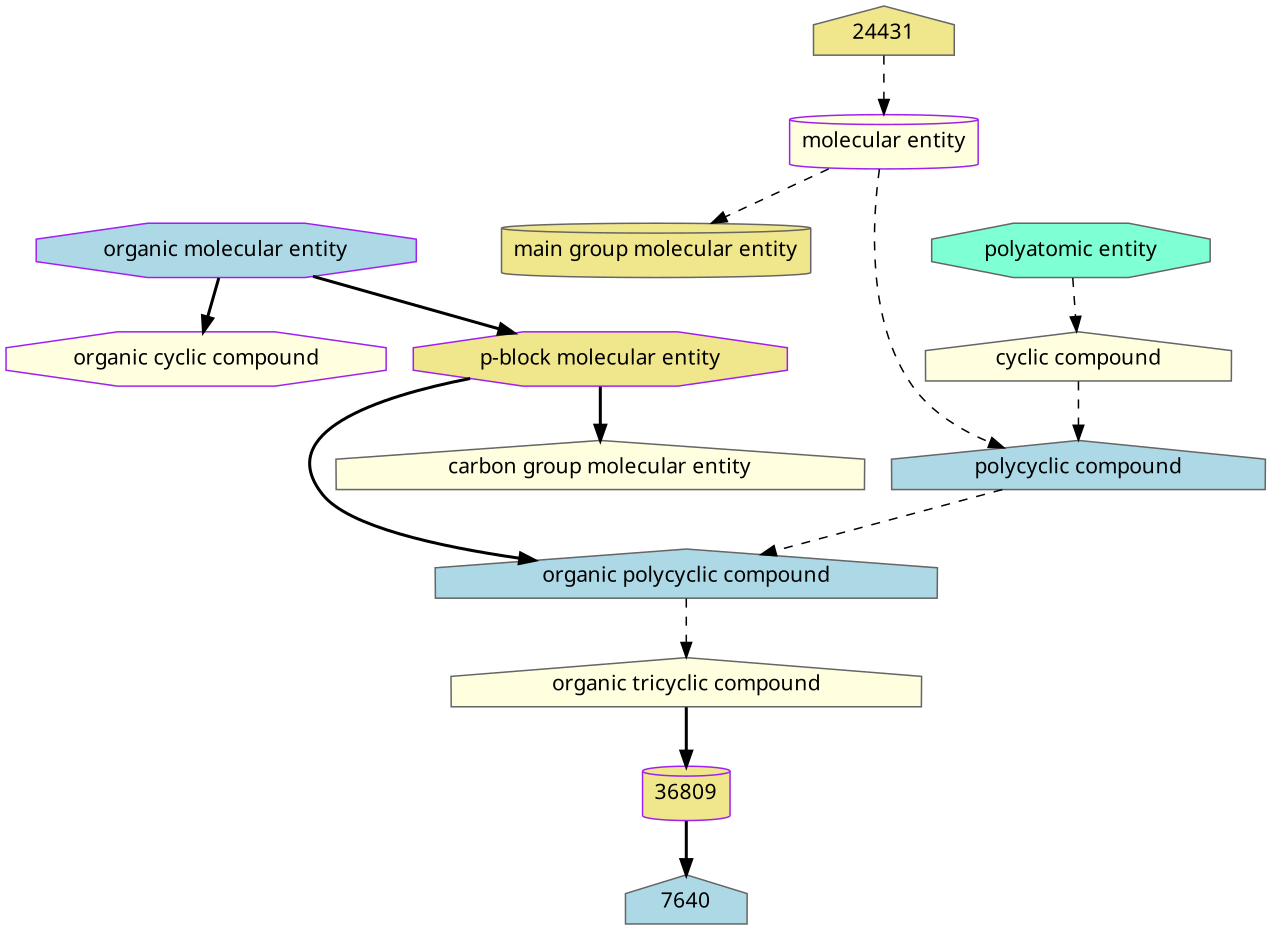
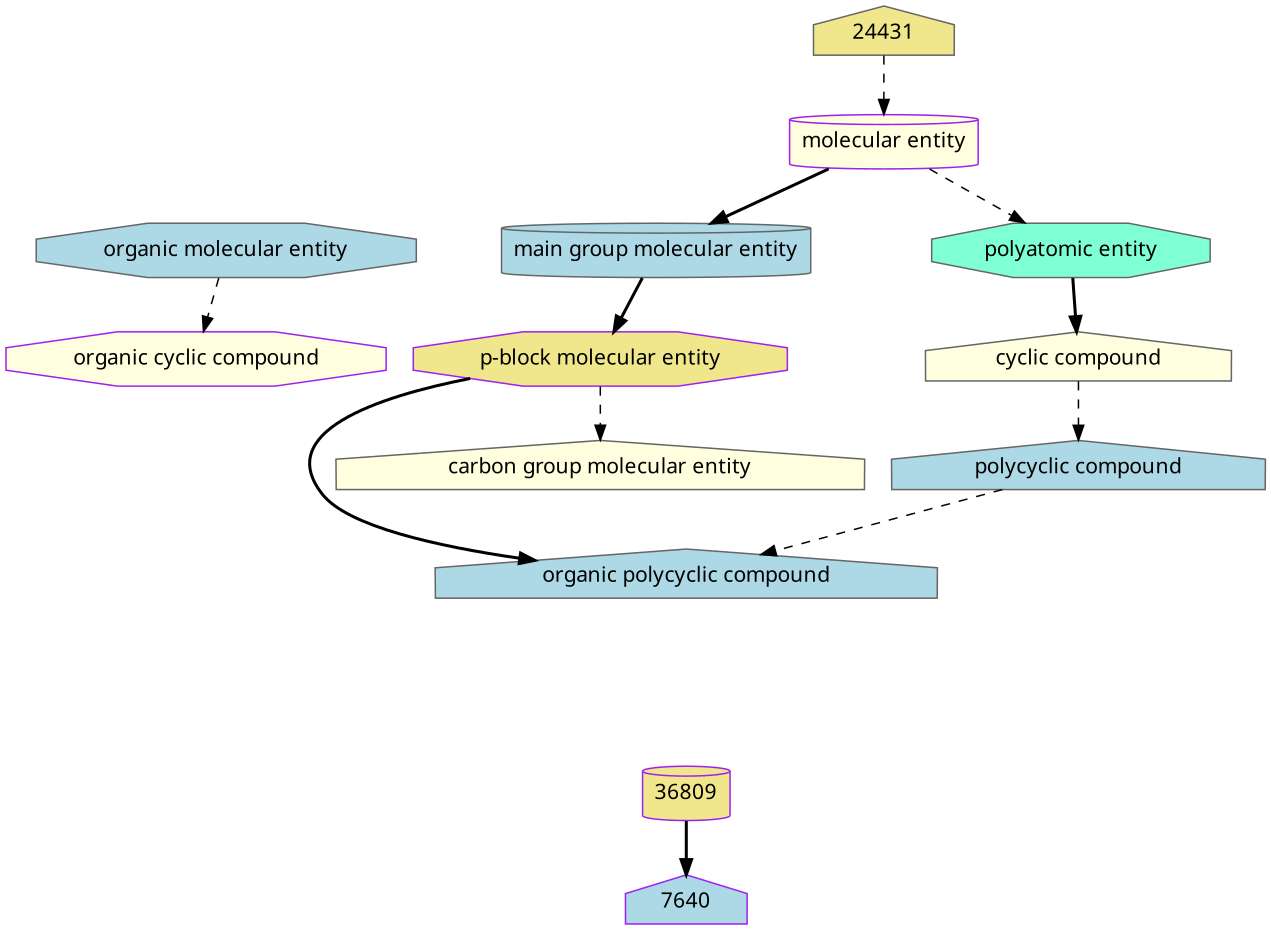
edge "molecular entity" -> "main group molecular entity": style dashed -> bold
node "organic molecular entity": color purple -> gray40
node "main group molecular entity": fillcolor khaki -> lightblue
edge "organic molecular entity" -> "organic cyclic compound": style bold -> dashed
edge "polyatomic entity" -> "cyclic compound": style dashed -> bold
edge "organic molecular entity" -> "p-block molecular entity": now "main group molecular entity" -> "p-block molecular entity"
edge "molecular entity" -> "polycyclic compound": now "molecular entity" -> "polyatomic entity"
edge "p-block molecular entity" -> "carbon group molecular entity": style bold -> dashed
node "organic tricyclic compound": removed
node "7640": color gray40 -> purple
